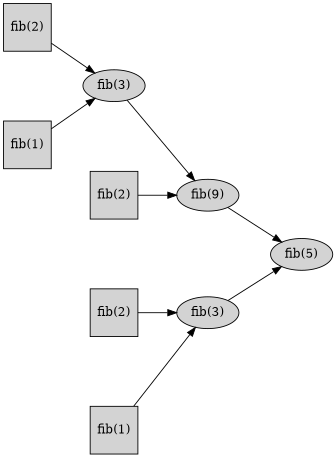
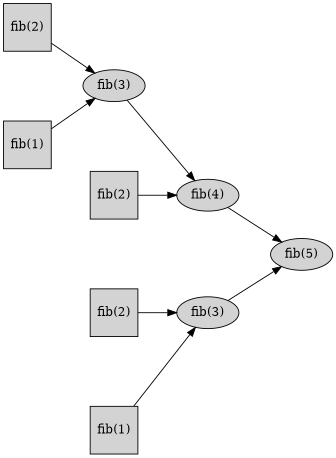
node "fib(9)": label "fib(9)" -> "fib(4)"
